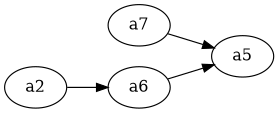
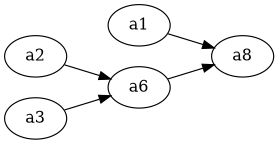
node "a7": label "a7" -> "a1"
node "a5": label "a5" -> "a8"
node "a3": added
